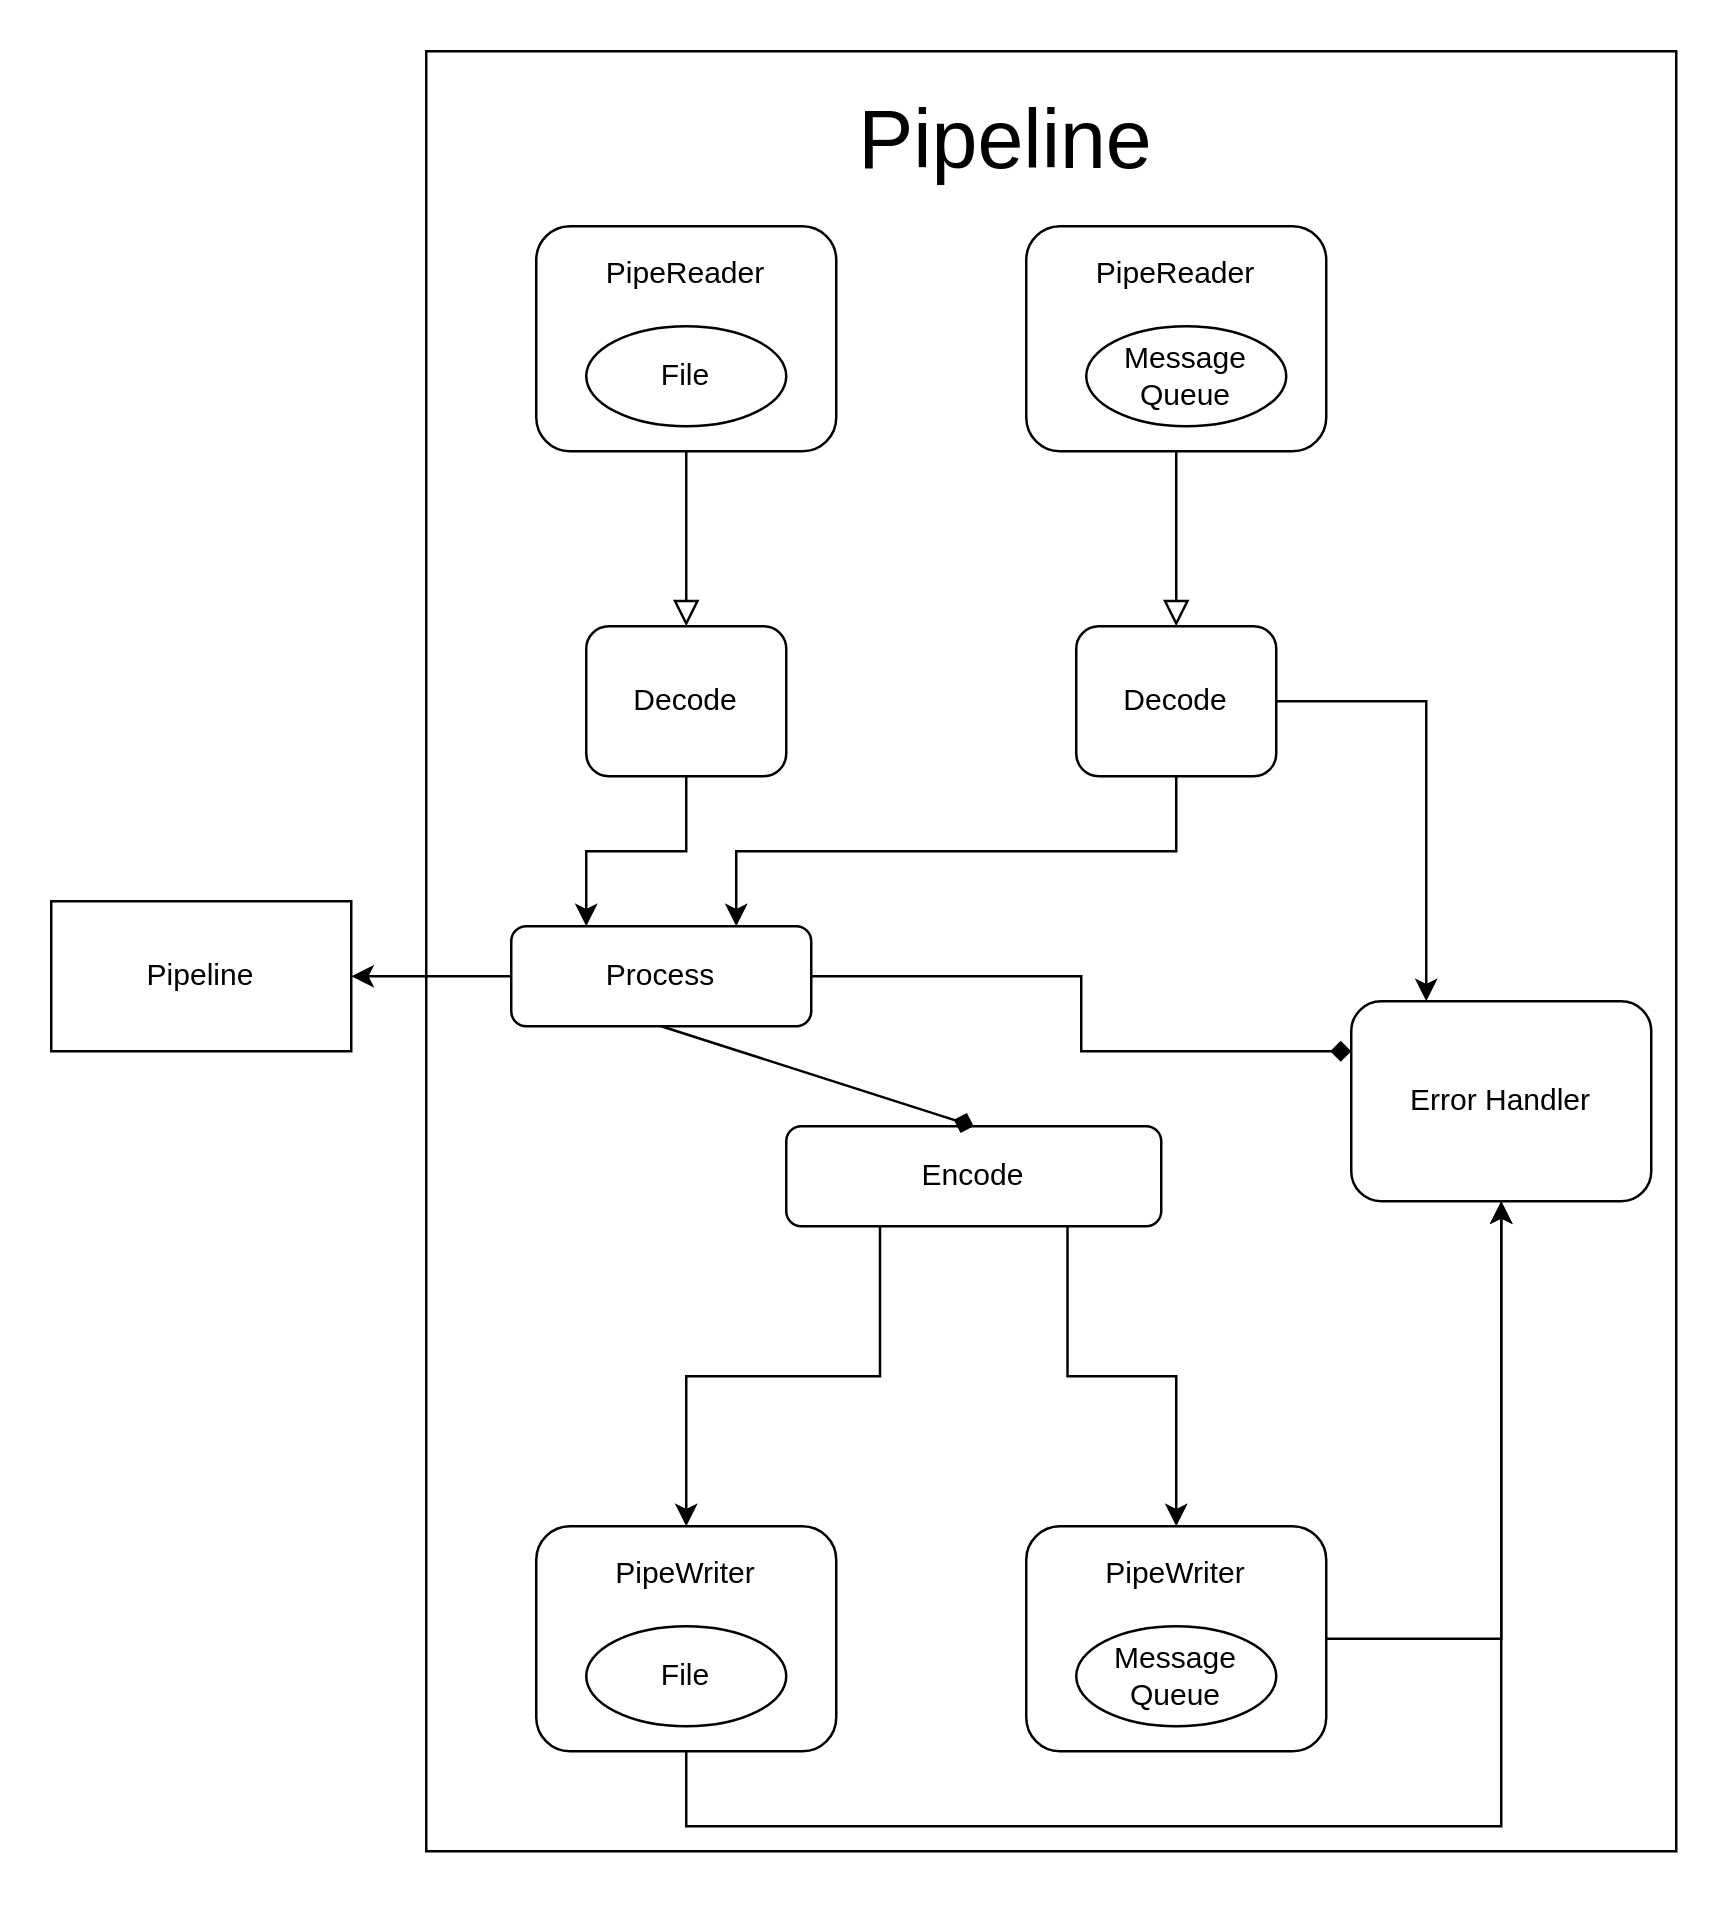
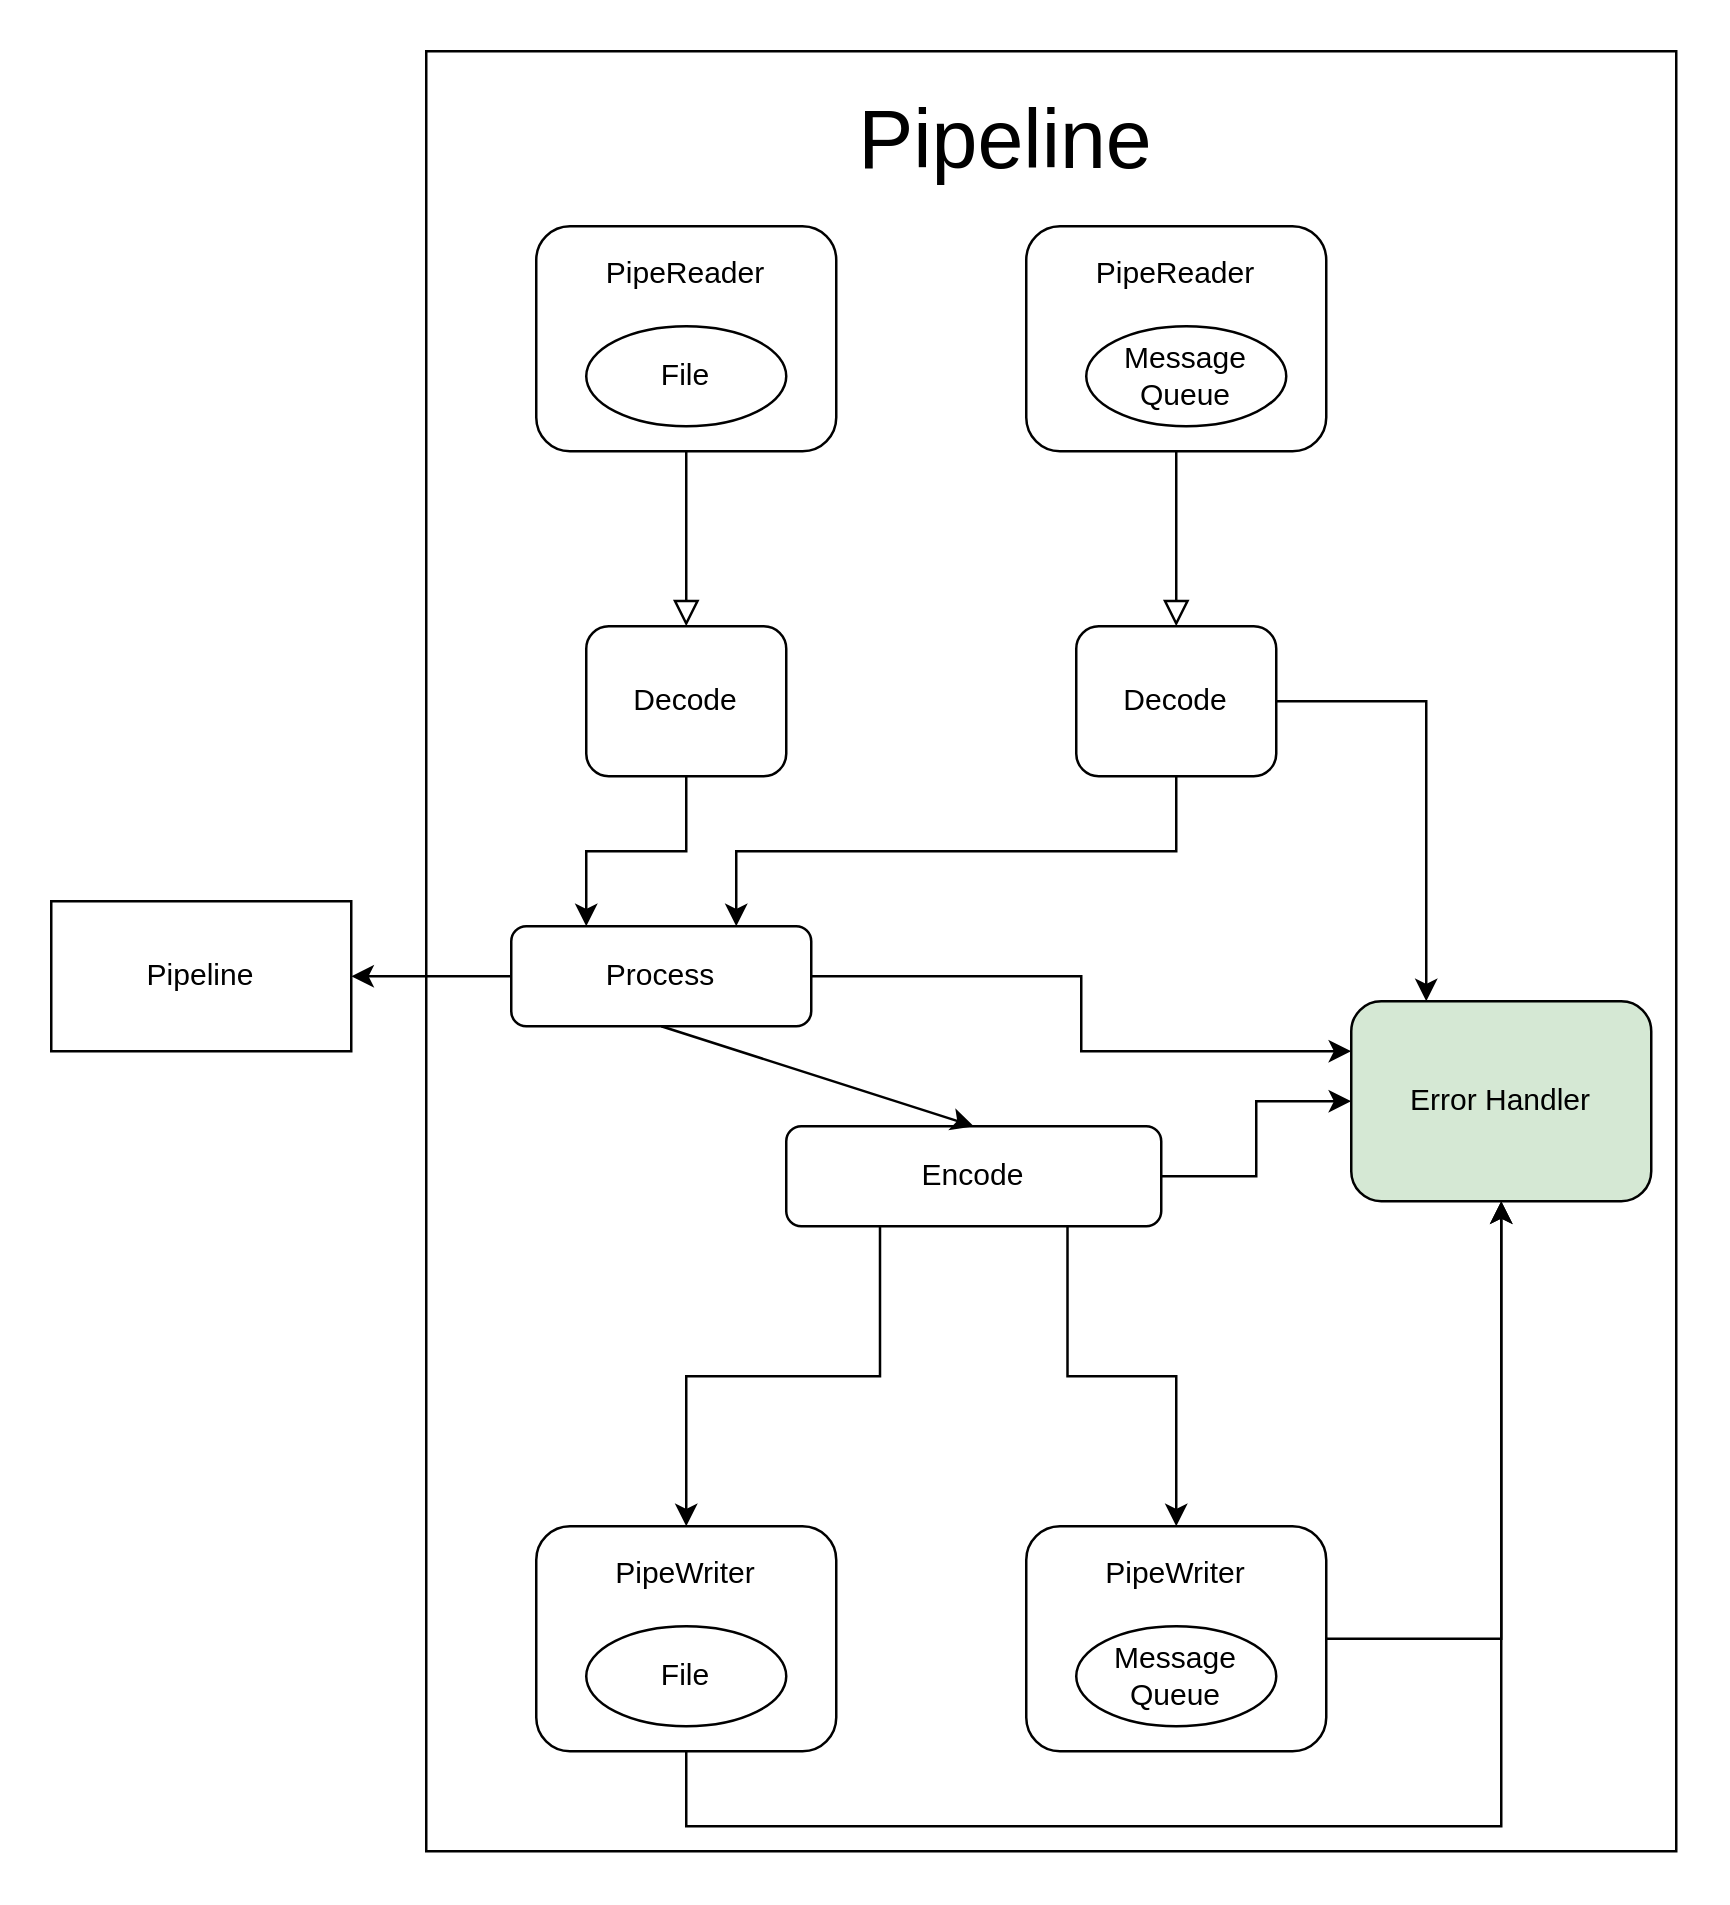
edge "Process" -> "Error Handler": arrowhead diamond -> classic
node "Error Handler": fillcolor #ffffff -> #d5e8d4
edge "Process" -> "Encode": arrowhead diamond -> classic
edge "Encode" -> "Error Handler": added
